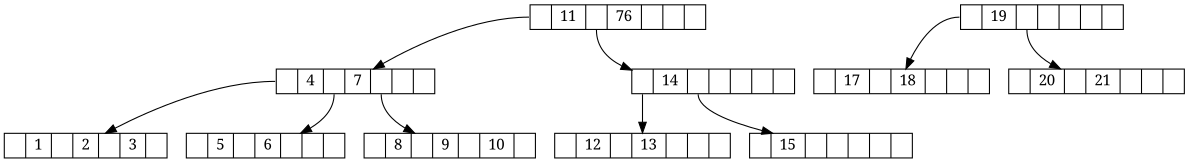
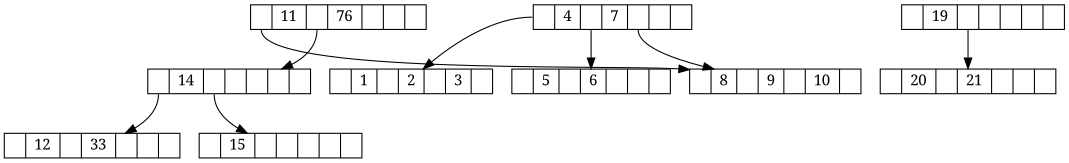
edge "11" -> "4": now "11" -> "8"
node "17": removed
node "12": text "13" -> "33"
